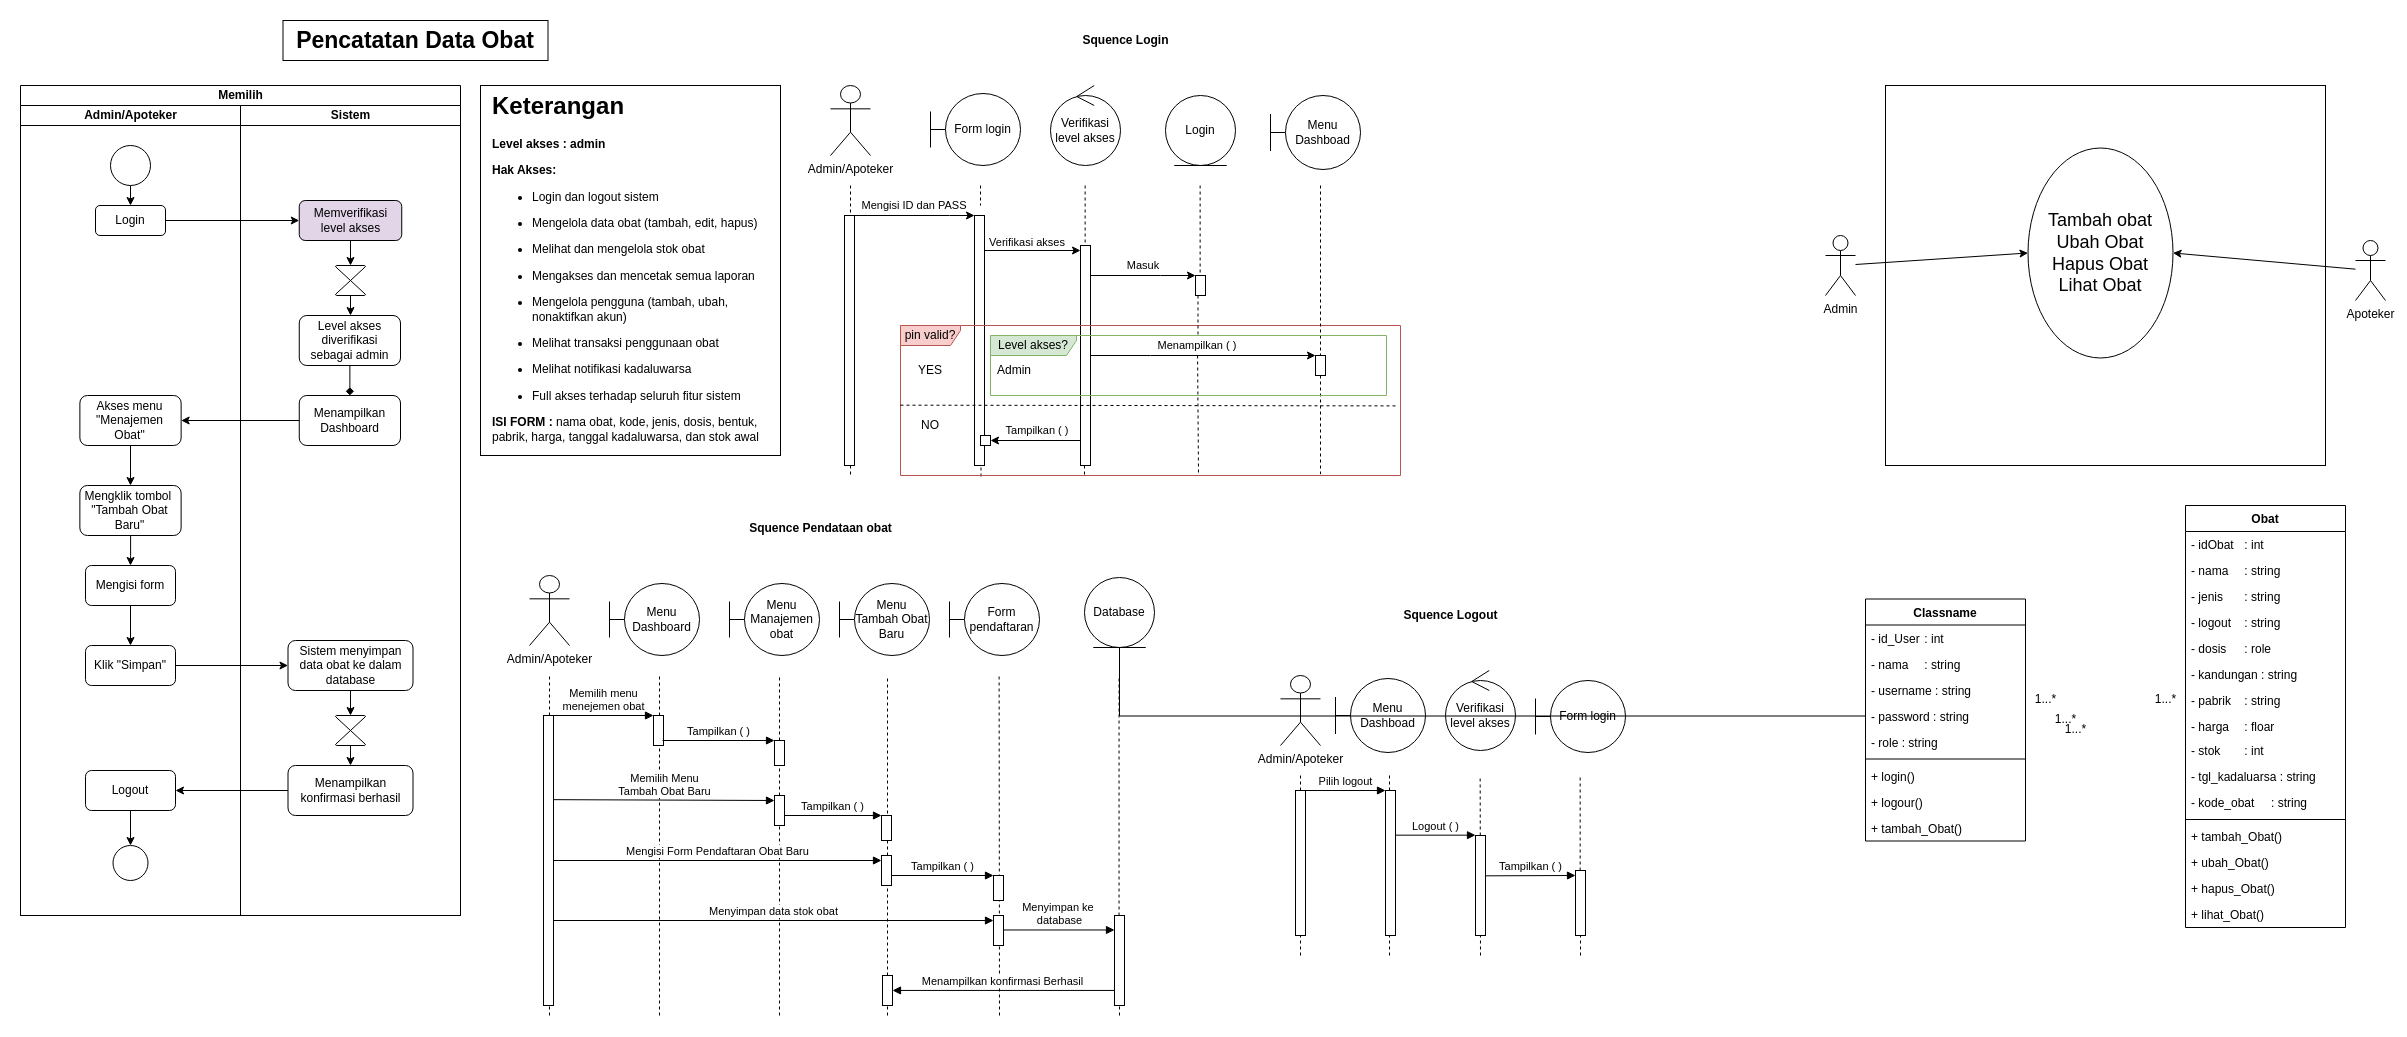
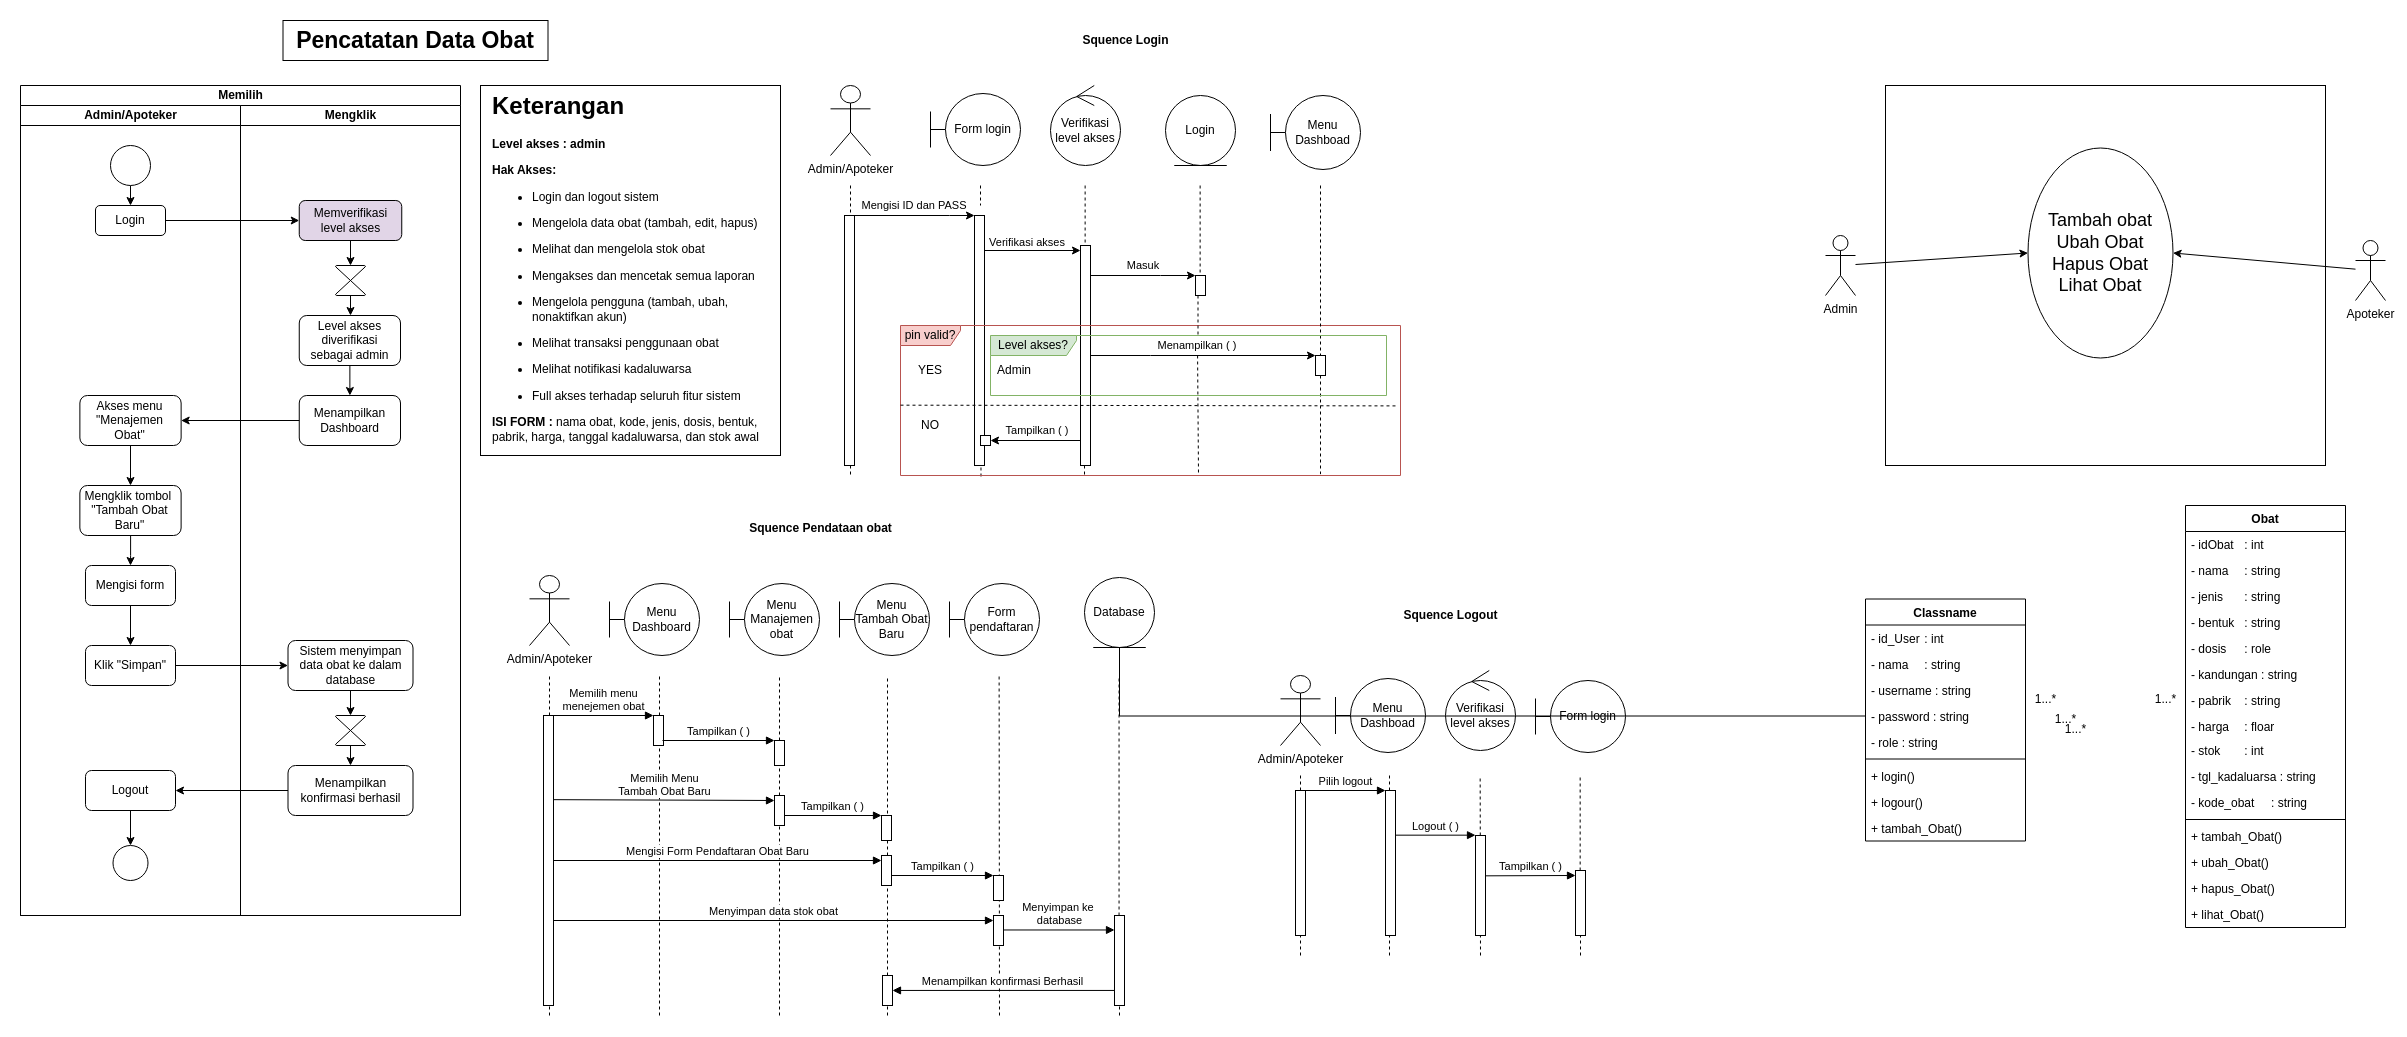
node "Sistem": label "Sistem" -> "Mengklik"
edge "Level akses diverifikasi sebagai admin" -> "Menampilkan Dashboard": arrowhead diamond -> classic
node "- logout : string": label "- logout : string" -> "- bentuk : string"
